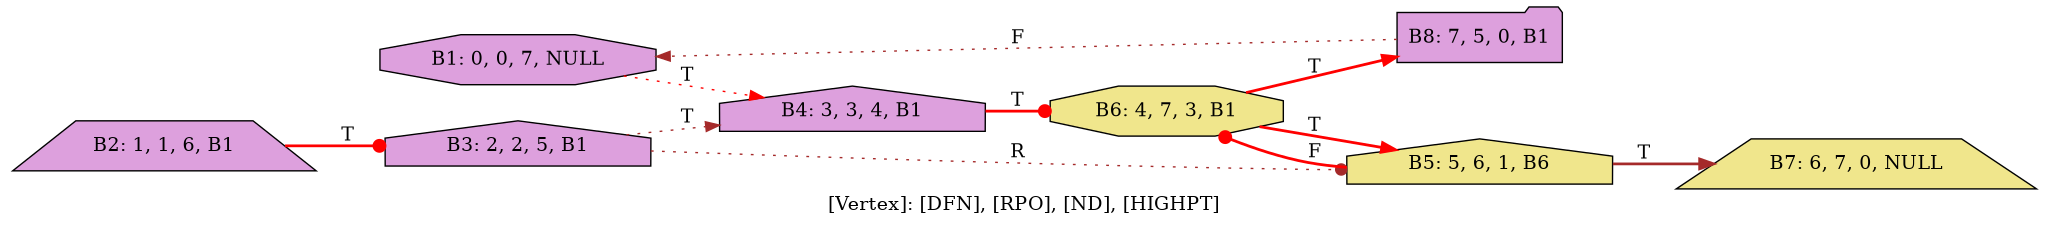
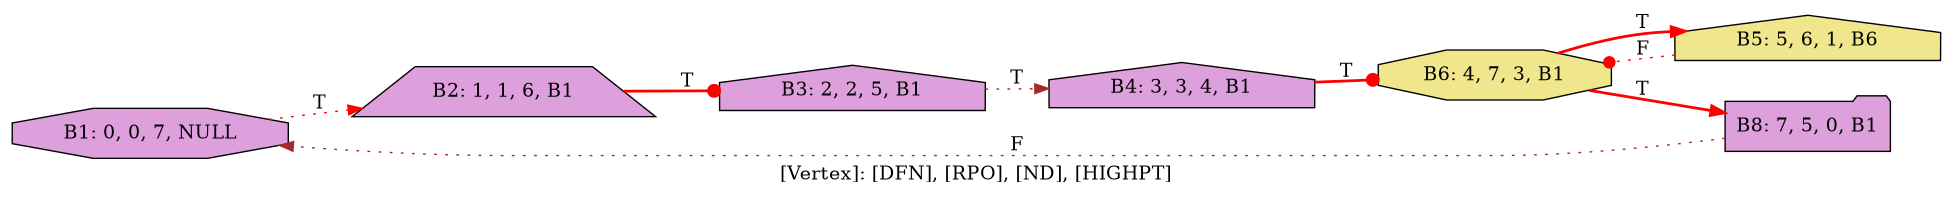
edge "B1: 0, 0, 7, NULL" -> "B4: 3, 3, 4, B1": now "B1: 0, 0, 7, NULL" -> "B2: 1, 1, 6, B1"
edge "B5: 5, 6, 1, B6" -> "B6: 4, 7, 3, B1": style bold -> dotted
edge "B3: 2, 2, 5, B1" -> "B5: 5, 6, 1, B6": removed, label "R"
node "B7: 6, 7, 0, NULL": removed
